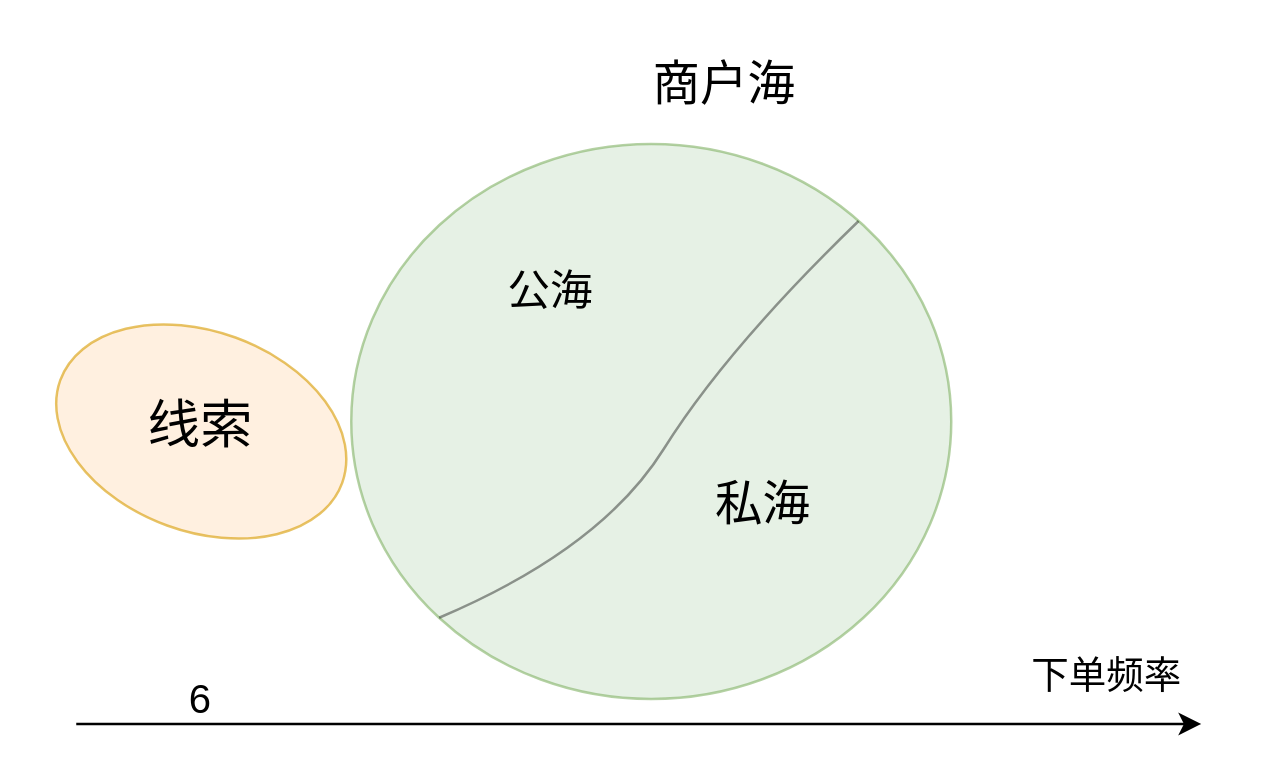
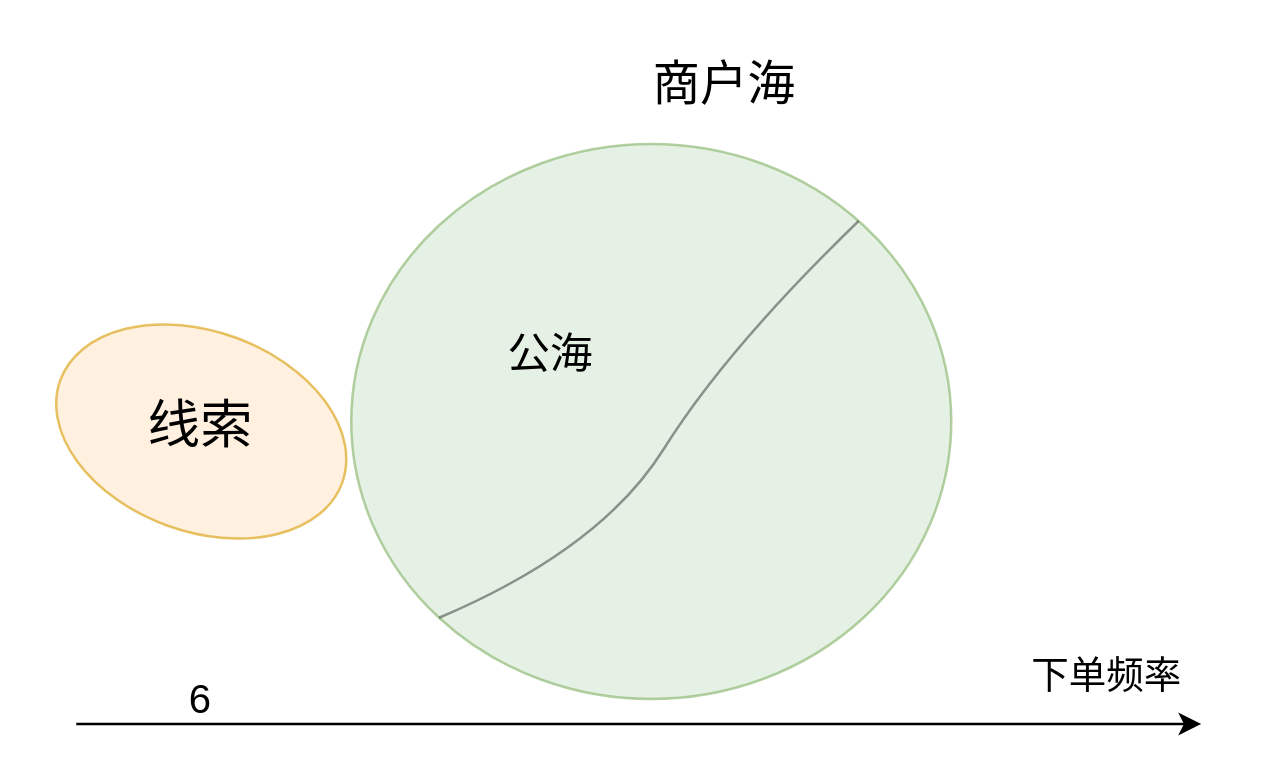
node "公海": moved (551, 294) -> (551, 356)
node "私海": removed
